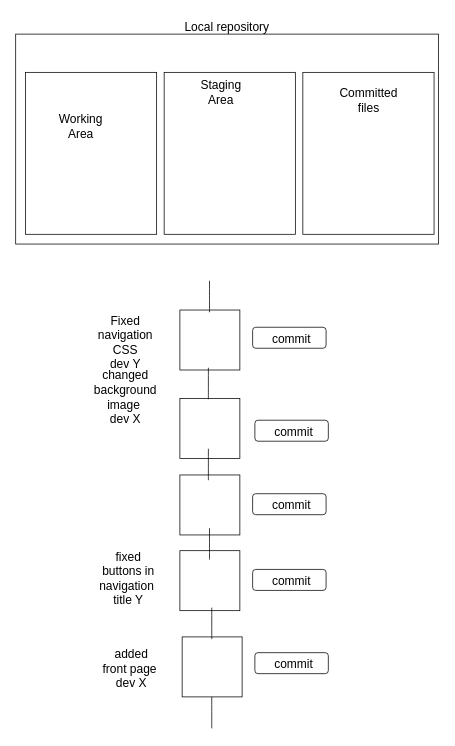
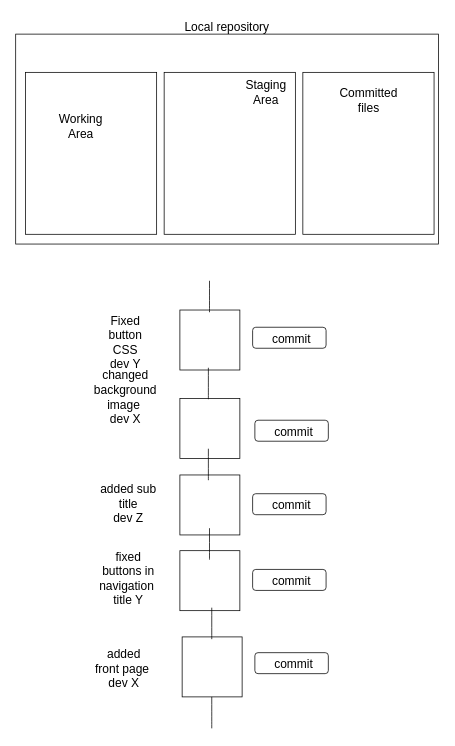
node "Staging Area": moved (221, 93) -> (266, 93)
node "Fixed navigation CSS dev Y": label "Fixed navigation CSS dev Y" -> "Fixed button CSS dev Y"
node "added sub title dev Z": added
node "added front page dev X": moved (131, 669) -> (124, 669)
